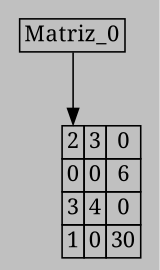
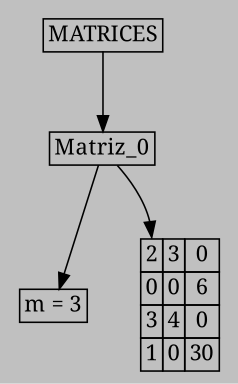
node "MATRICES": added
node "m = 3": added
